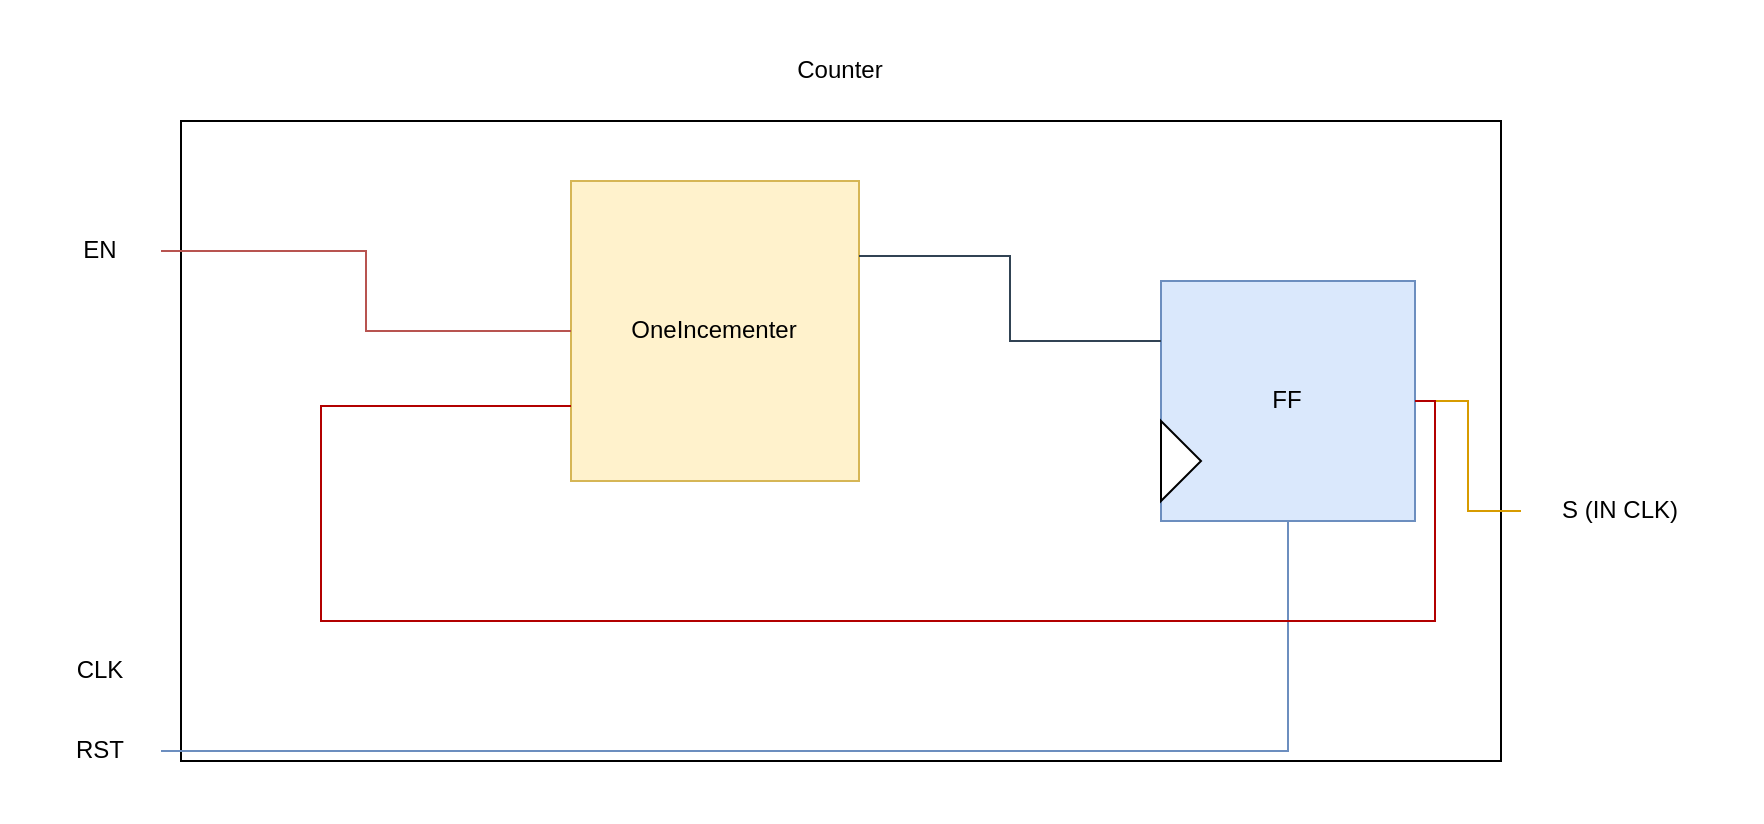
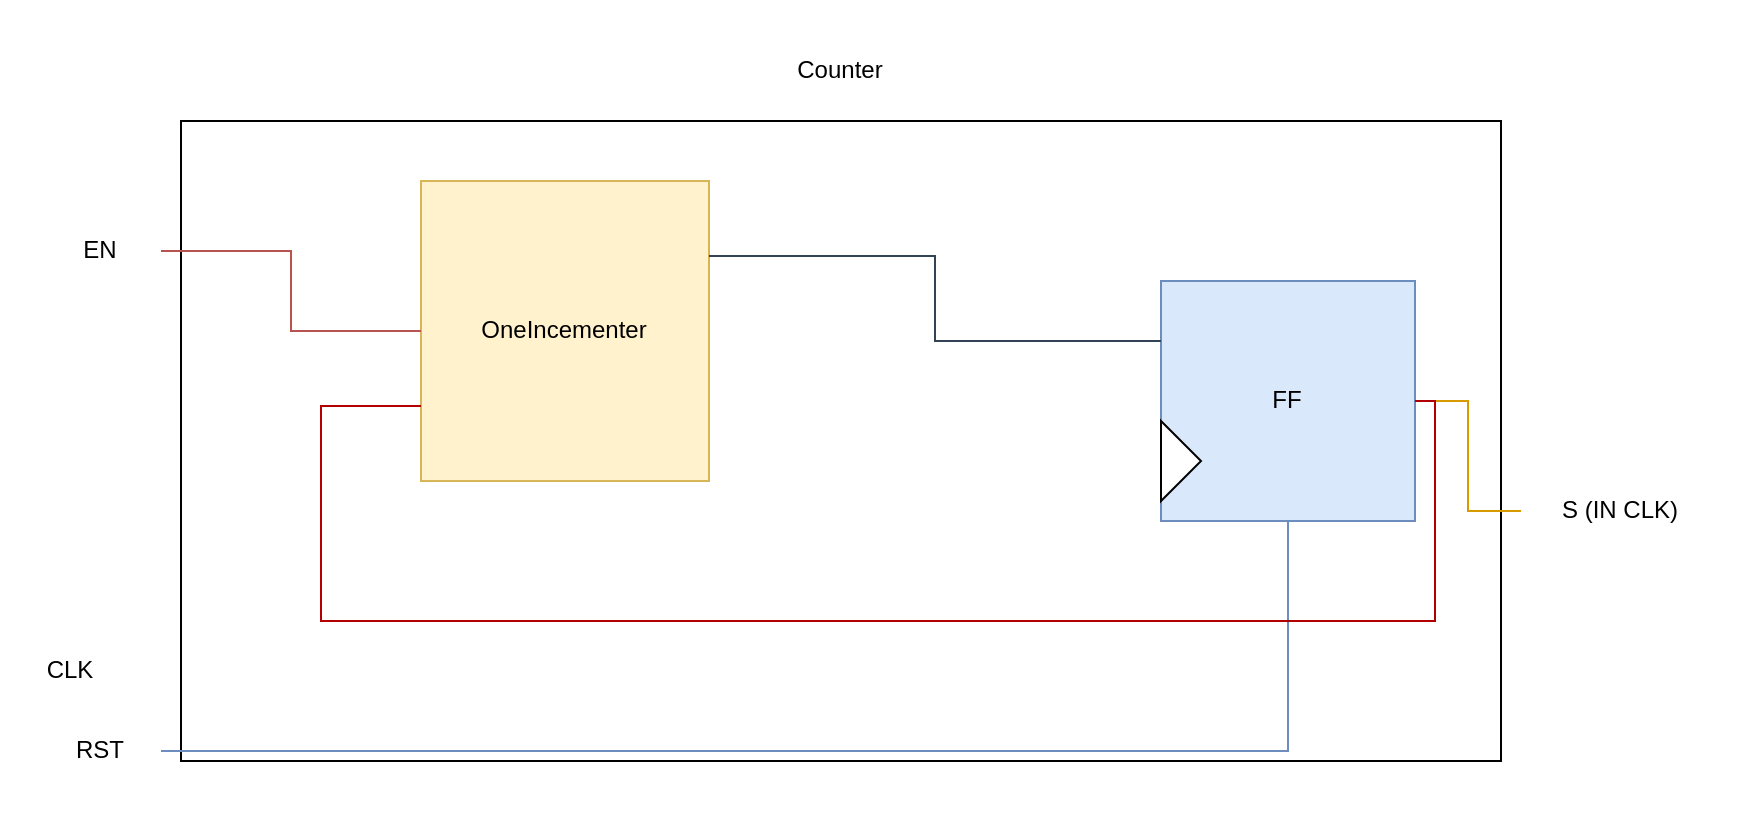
node "OneIncementer": moved (715, 331) -> (565, 331)
node "CLK": moved (101, 671) -> (71, 671)
